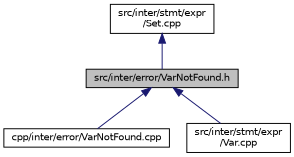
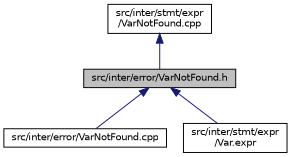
node "src/inter/stmt/expr /Set.cpp": label "src/inter/stmt/expr /Set.cpp" -> "src/inter/stmt/expr /VarNotFound.cpp"
node "cpp/inter/error/VarNotFound.cpp": label "cpp/inter/error/VarNotFound.cpp" -> "src/inter/error/VarNotFound.cpp"
node "src/inter/stmt/expr /Var.cpp": label "src/inter/stmt/expr /Var.cpp" -> "src/inter/stmt/expr /Var.expr"
